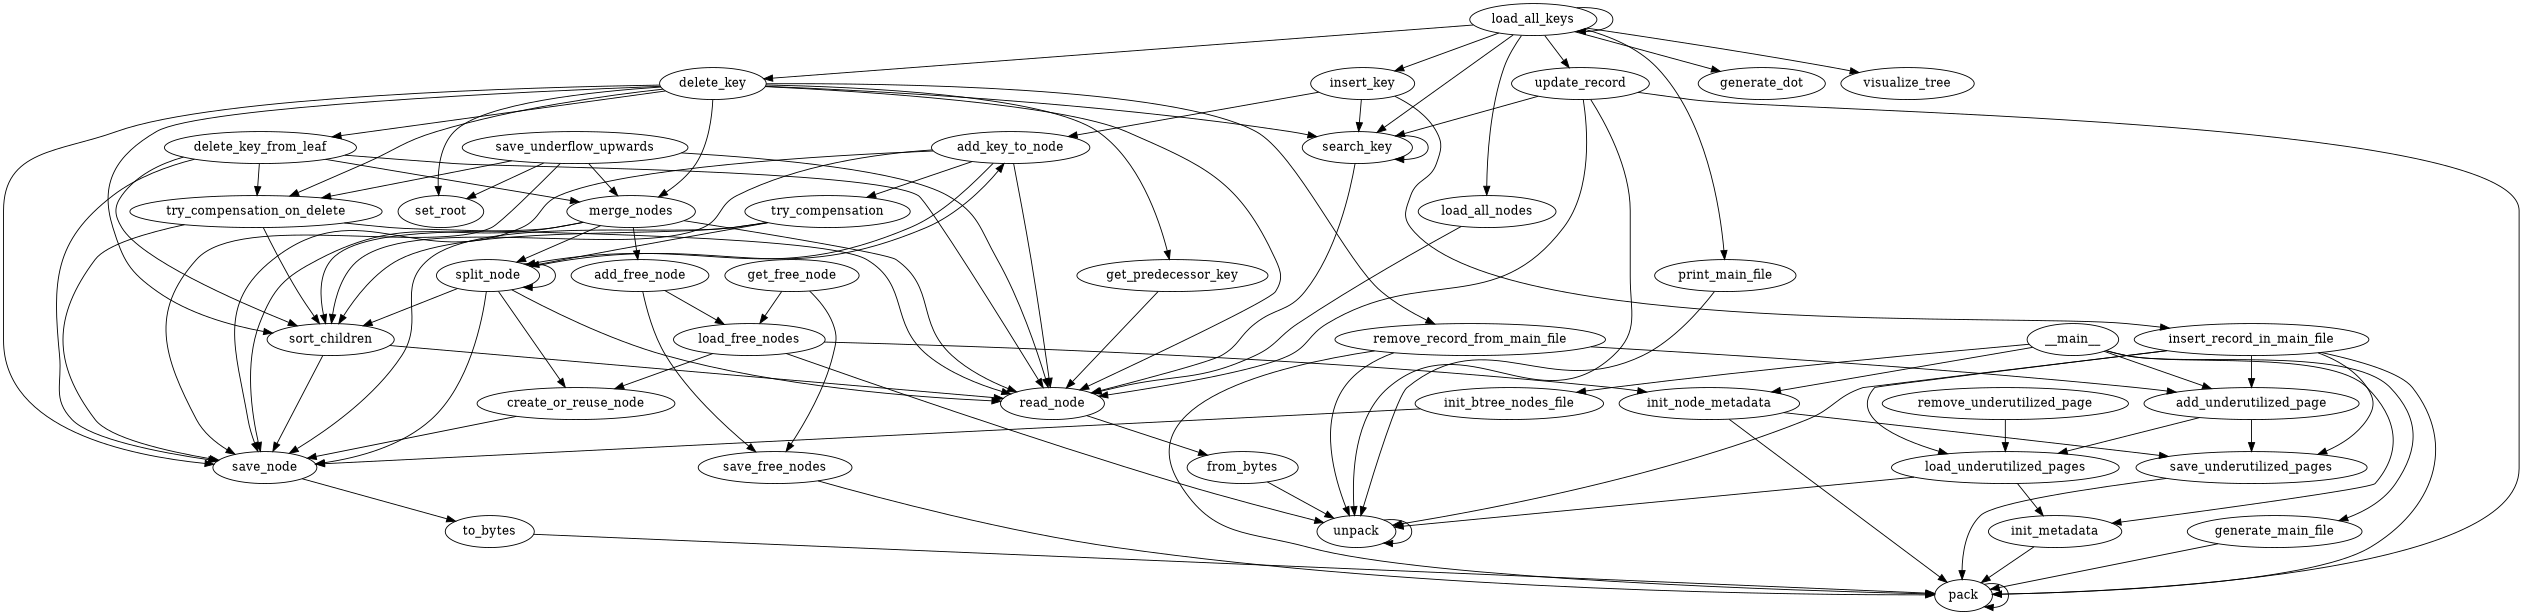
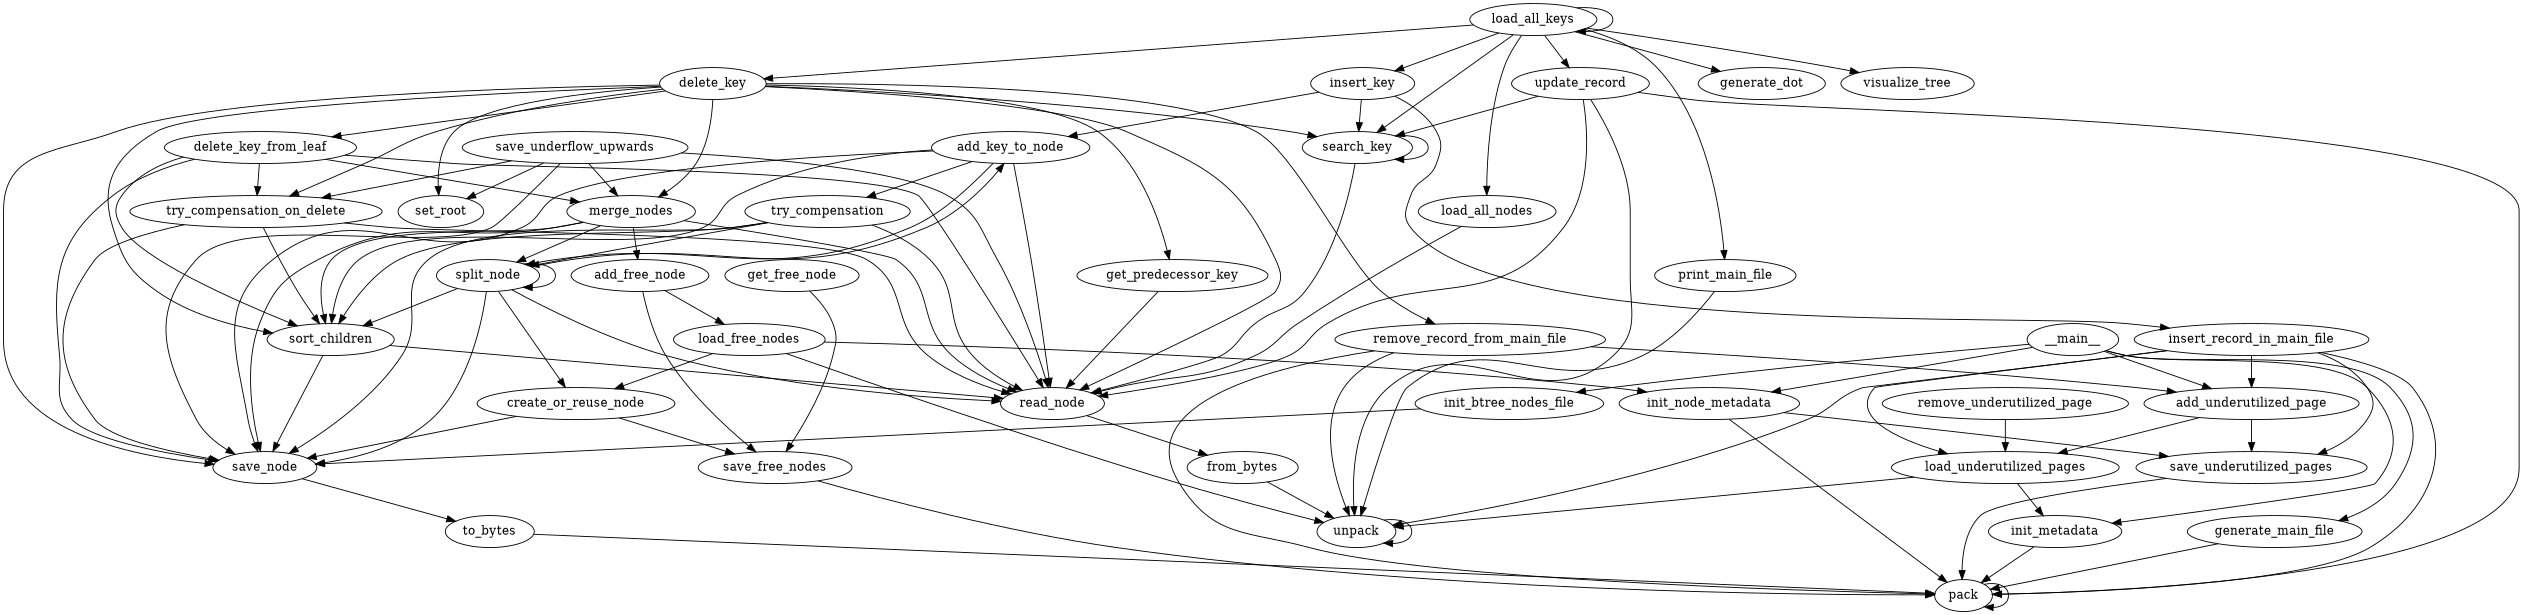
edge "try_compensation" -> "read_node": added
edge "get_free_node" -> "load_free_nodes": removed
edge "create_or_reuse_node" -> "save_free_nodes": added
